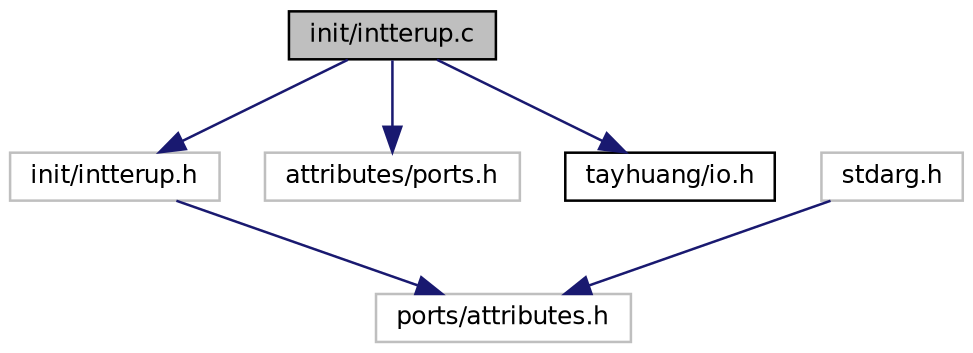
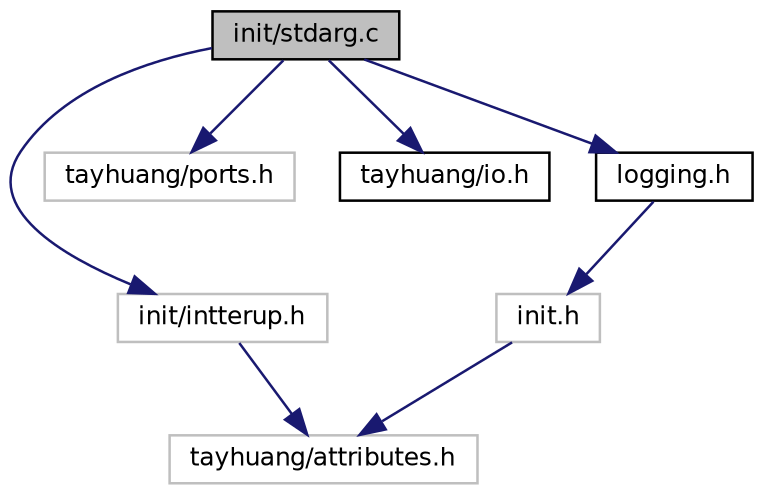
node "init/intterup.c": label "init/intterup.c" -> "init/stdarg.c"
node "attributes/ports.h": label "attributes/ports.h" -> "tayhuang/ports.h"
node "logging.h": added
node "stdarg.h": label "stdarg.h" -> "init.h"
node "ports/attributes.h": label "ports/attributes.h" -> "tayhuang/attributes.h"
